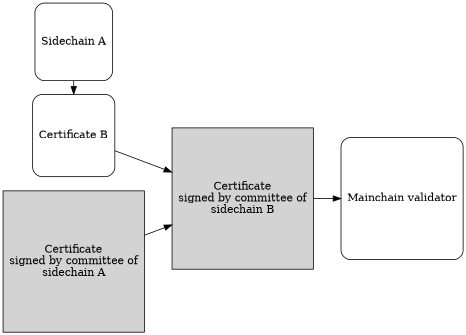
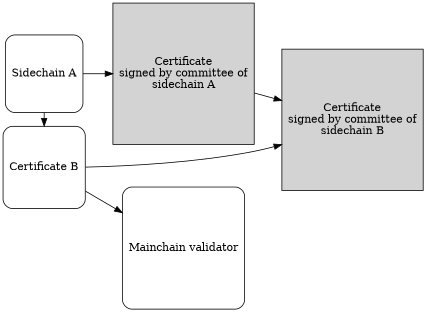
edge "Sidechain A" -> "Certificate signed by committee of sidechain A": added
edge "Certificate signed by committee of sidechain B" -> "Mainchain validator": now "Certificate B" -> "Mainchain validator"
